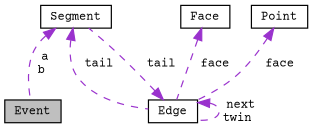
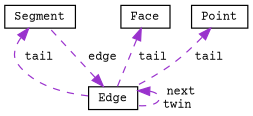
edge "Segment" -> "Edge": label " tail" -> " edge"
edge "Edge" -> "Face": label " face" -> " tail"
edge "Edge" -> "Point": label " face" -> " tail"
node "Event": removed
